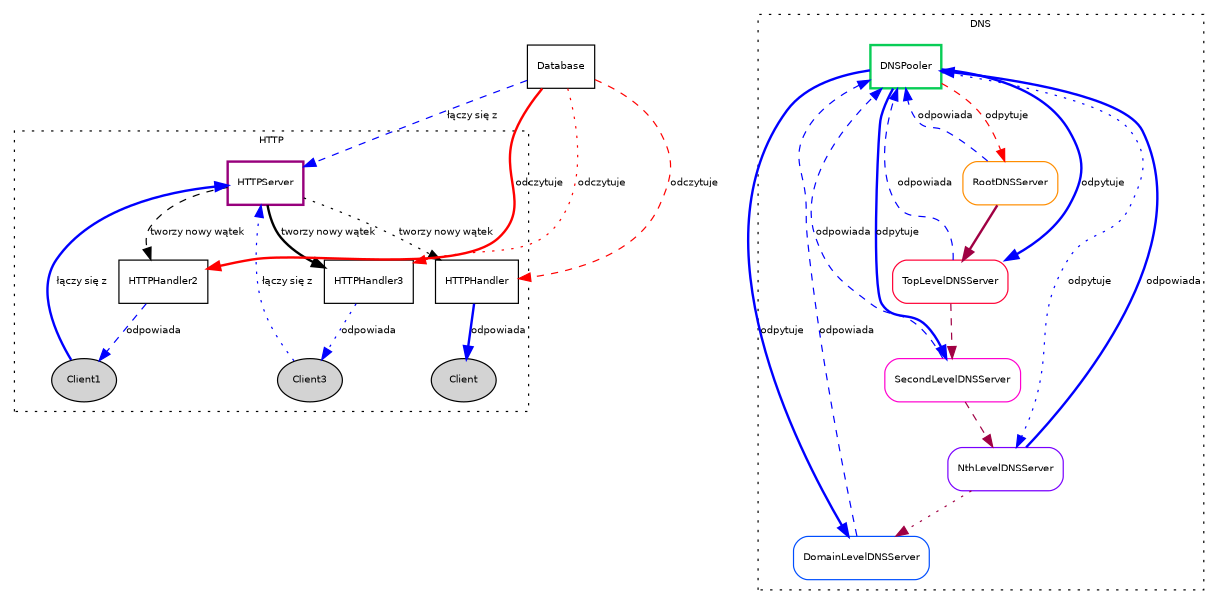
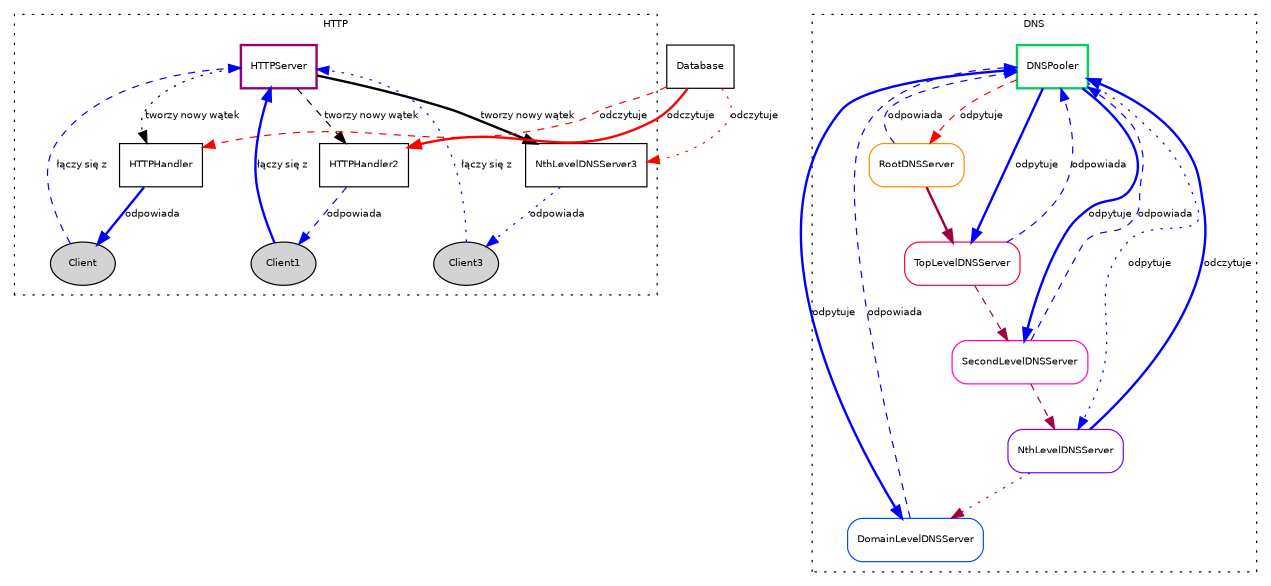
edge "Database" -> "HTTPServer": now "Client" -> "HTTPServer"
node "HTTPHandler3": label "HTTPHandler3" -> "NthLevelDNSServer3"
edge "NthLevelDNSServer" -> "DNSPooler": label "odpowiada" -> "odczytuje"
